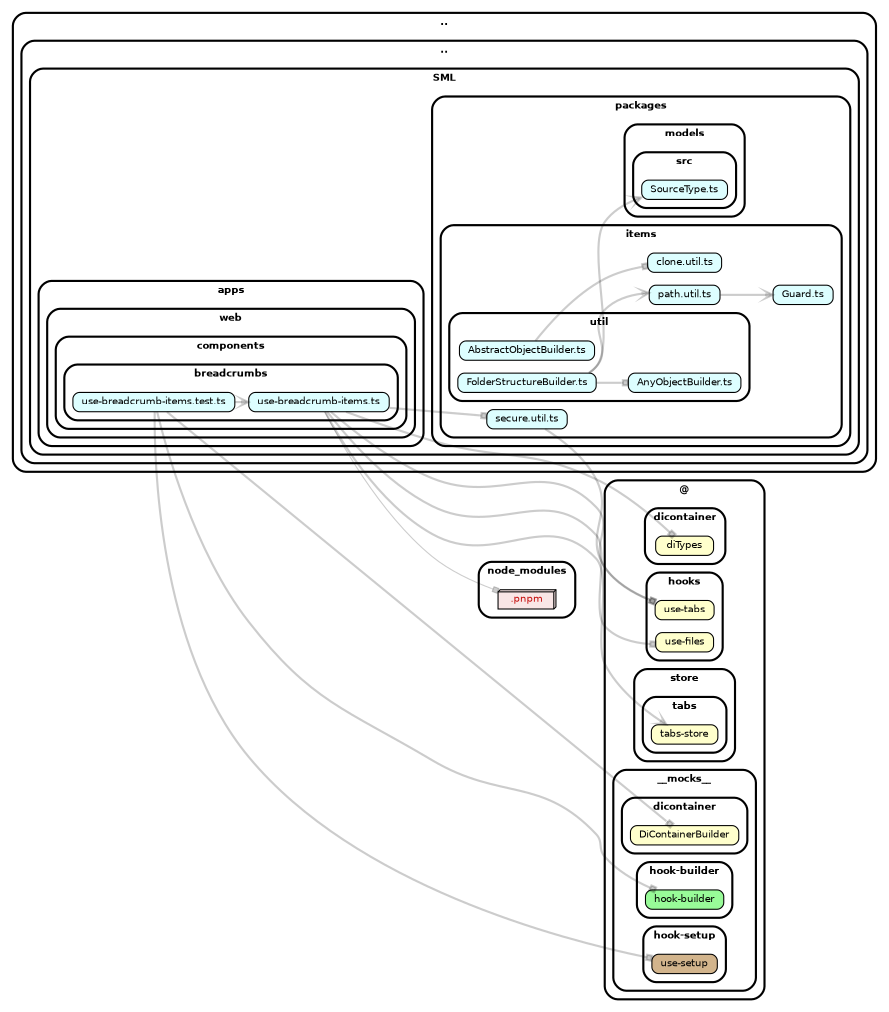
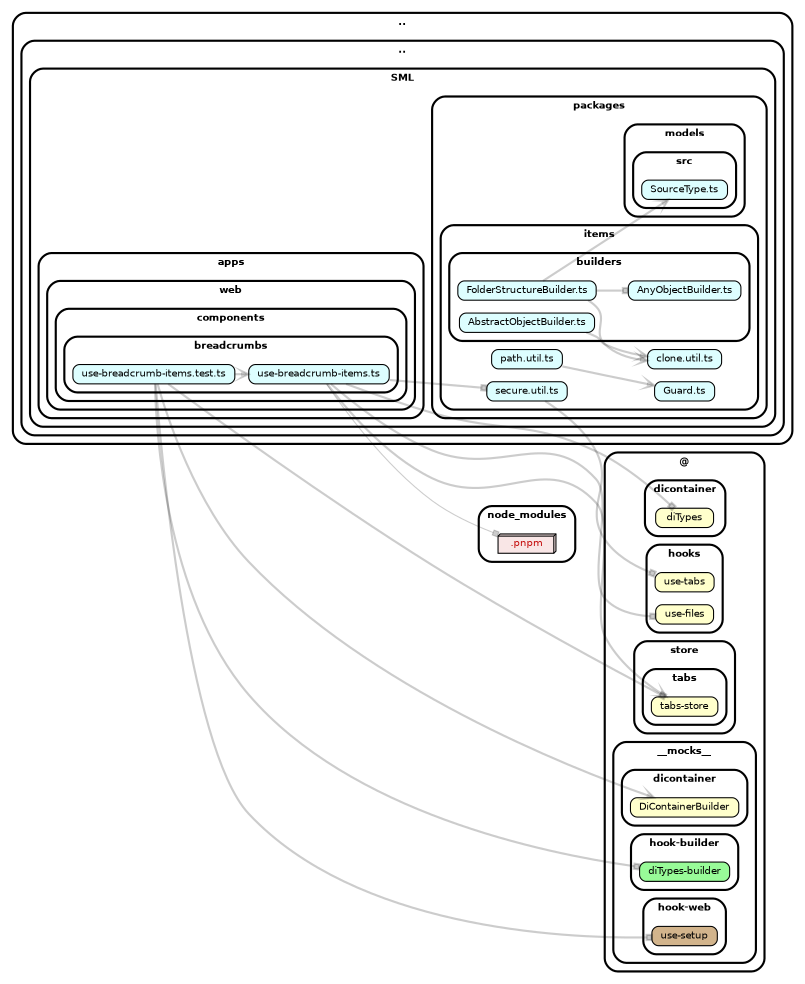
edge "AbstractObjectBuilder.ts" -> "clone.util.ts": arrowhead box -> vee
edge "FolderStructureBuilder.ts" -> "path.util.ts": now "FolderStructureBuilder.ts" -> "clone.util.ts"
cluster "util": label "util" -> "builders"
edge "use-breadcrumb-items.ts" -> "use-tabs": removed
edge "use-breadcrumb-items.test.ts" -> "tabs-store": added
edge "use-breadcrumb-items.test.ts" -> "DiContainerBuilder": arrowhead box -> vee
node "hook-builder": label "hook-builder" -> "diTypes-builder"
cluster "hook-setup": label "hook-setup" -> "hook-web"
